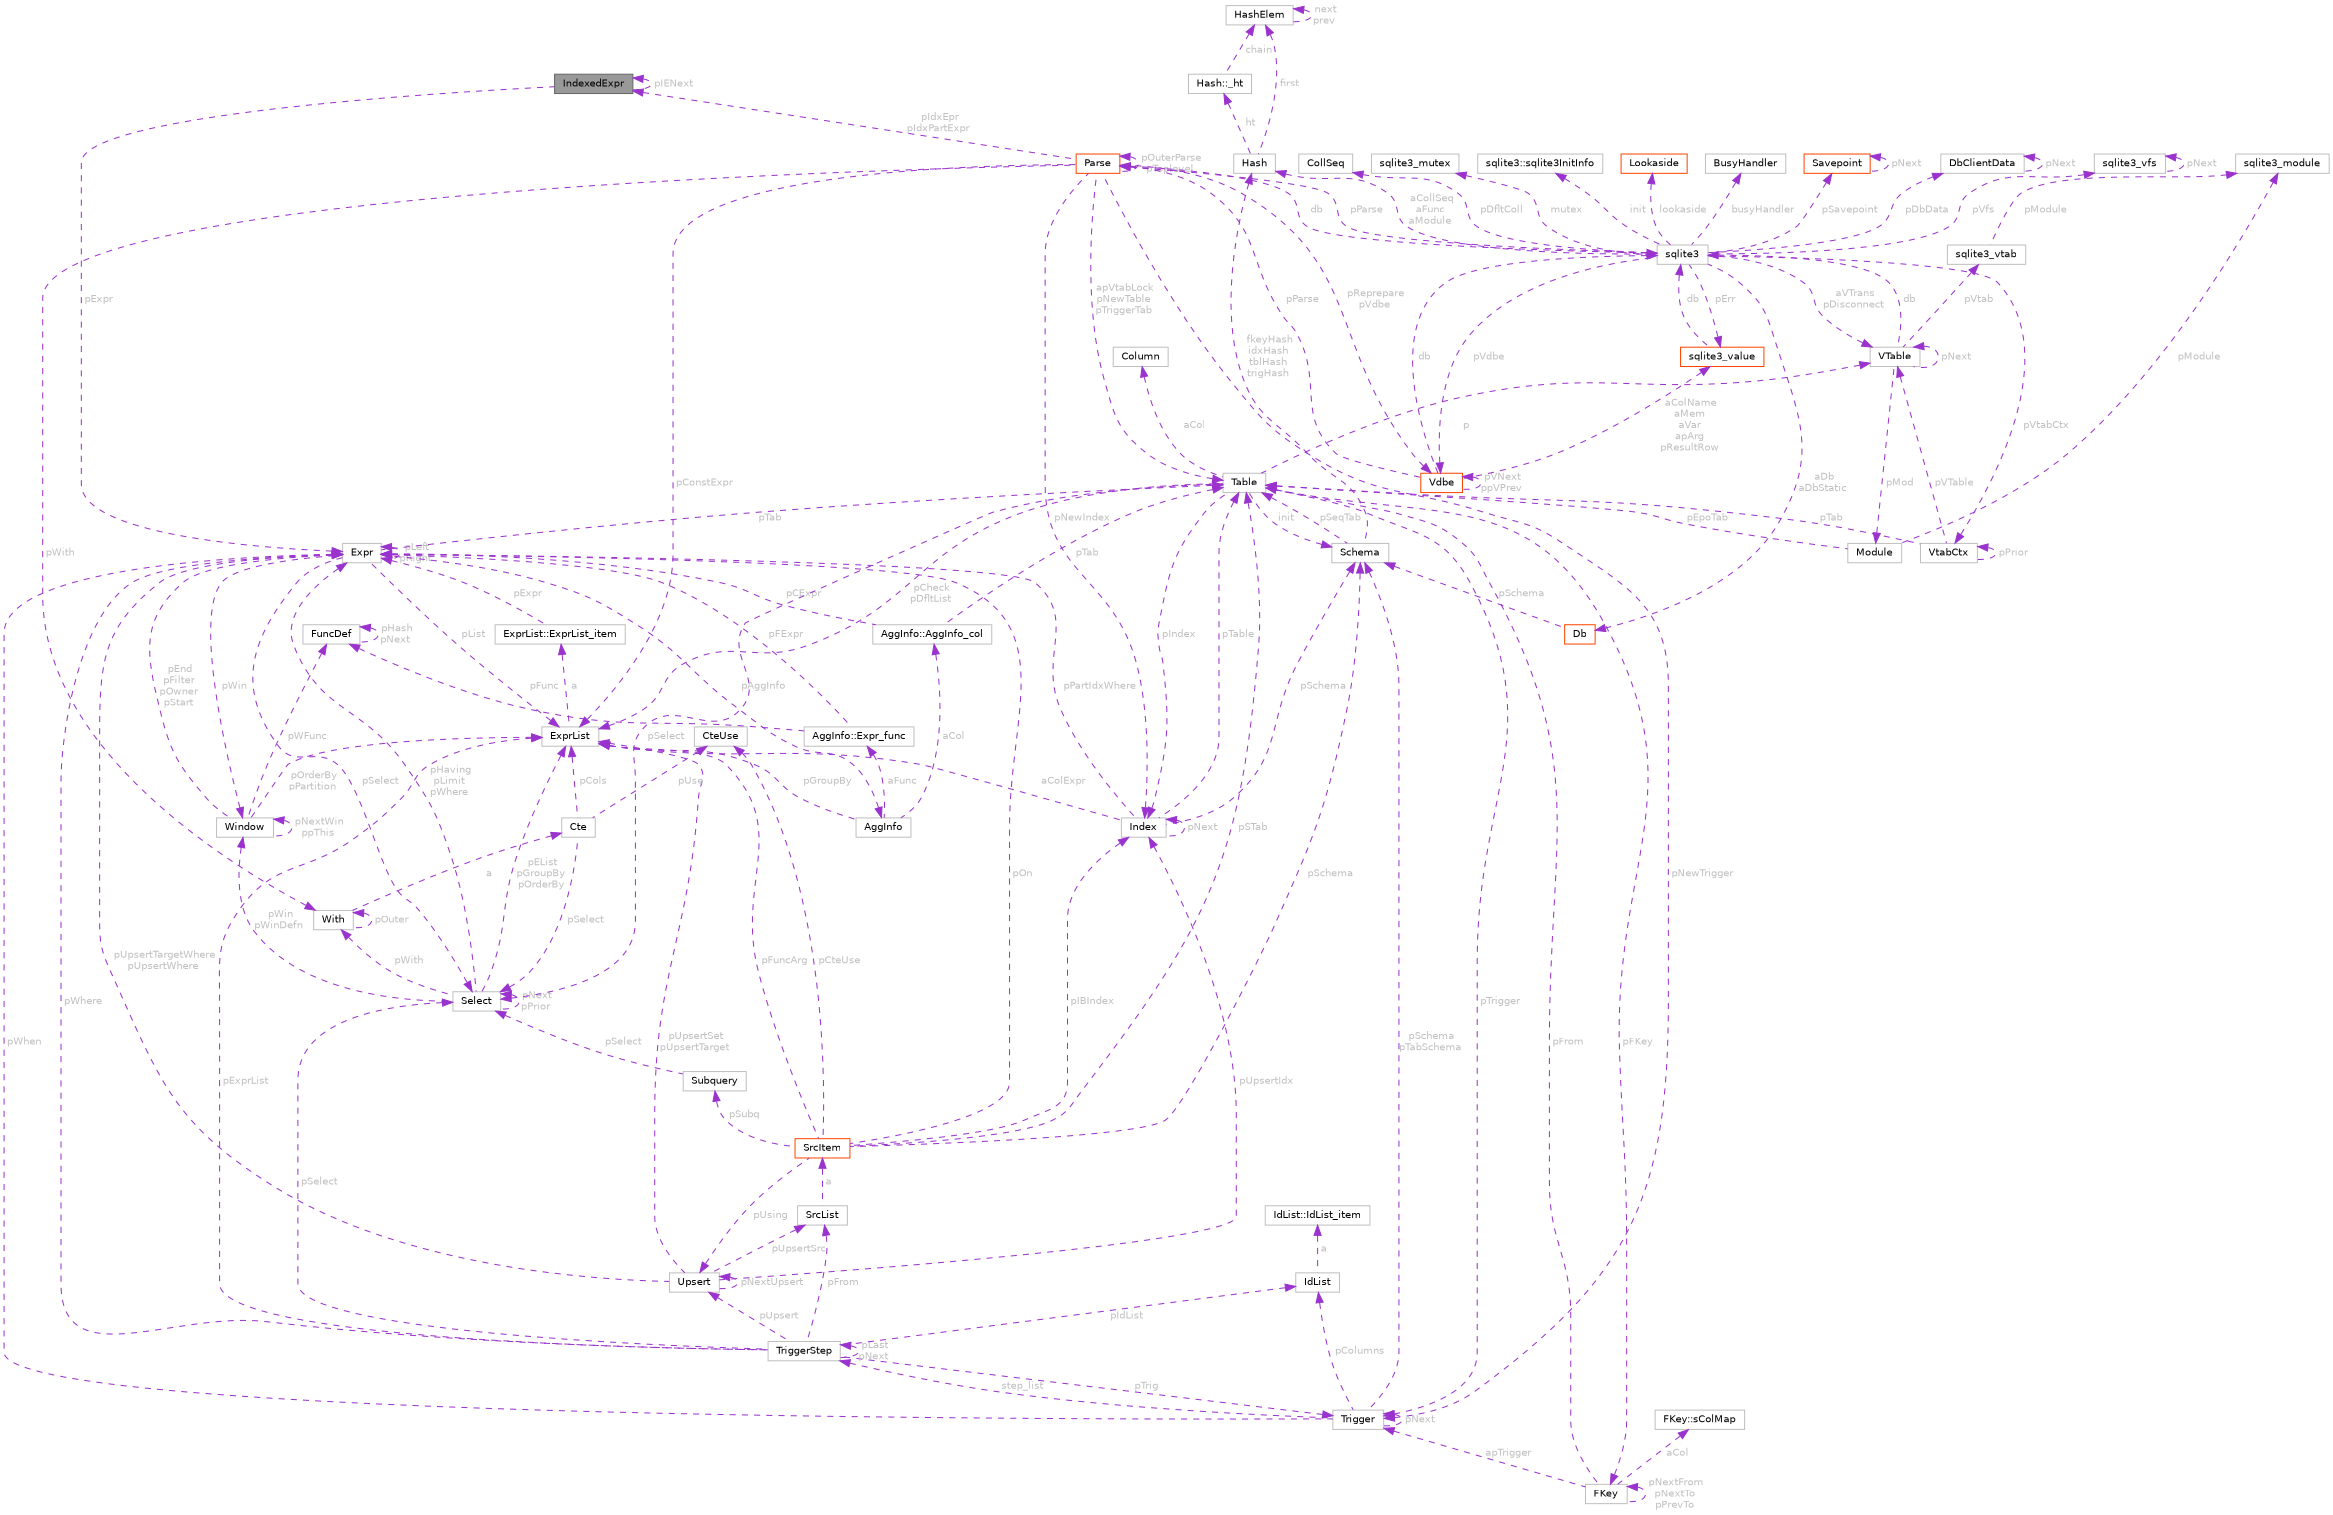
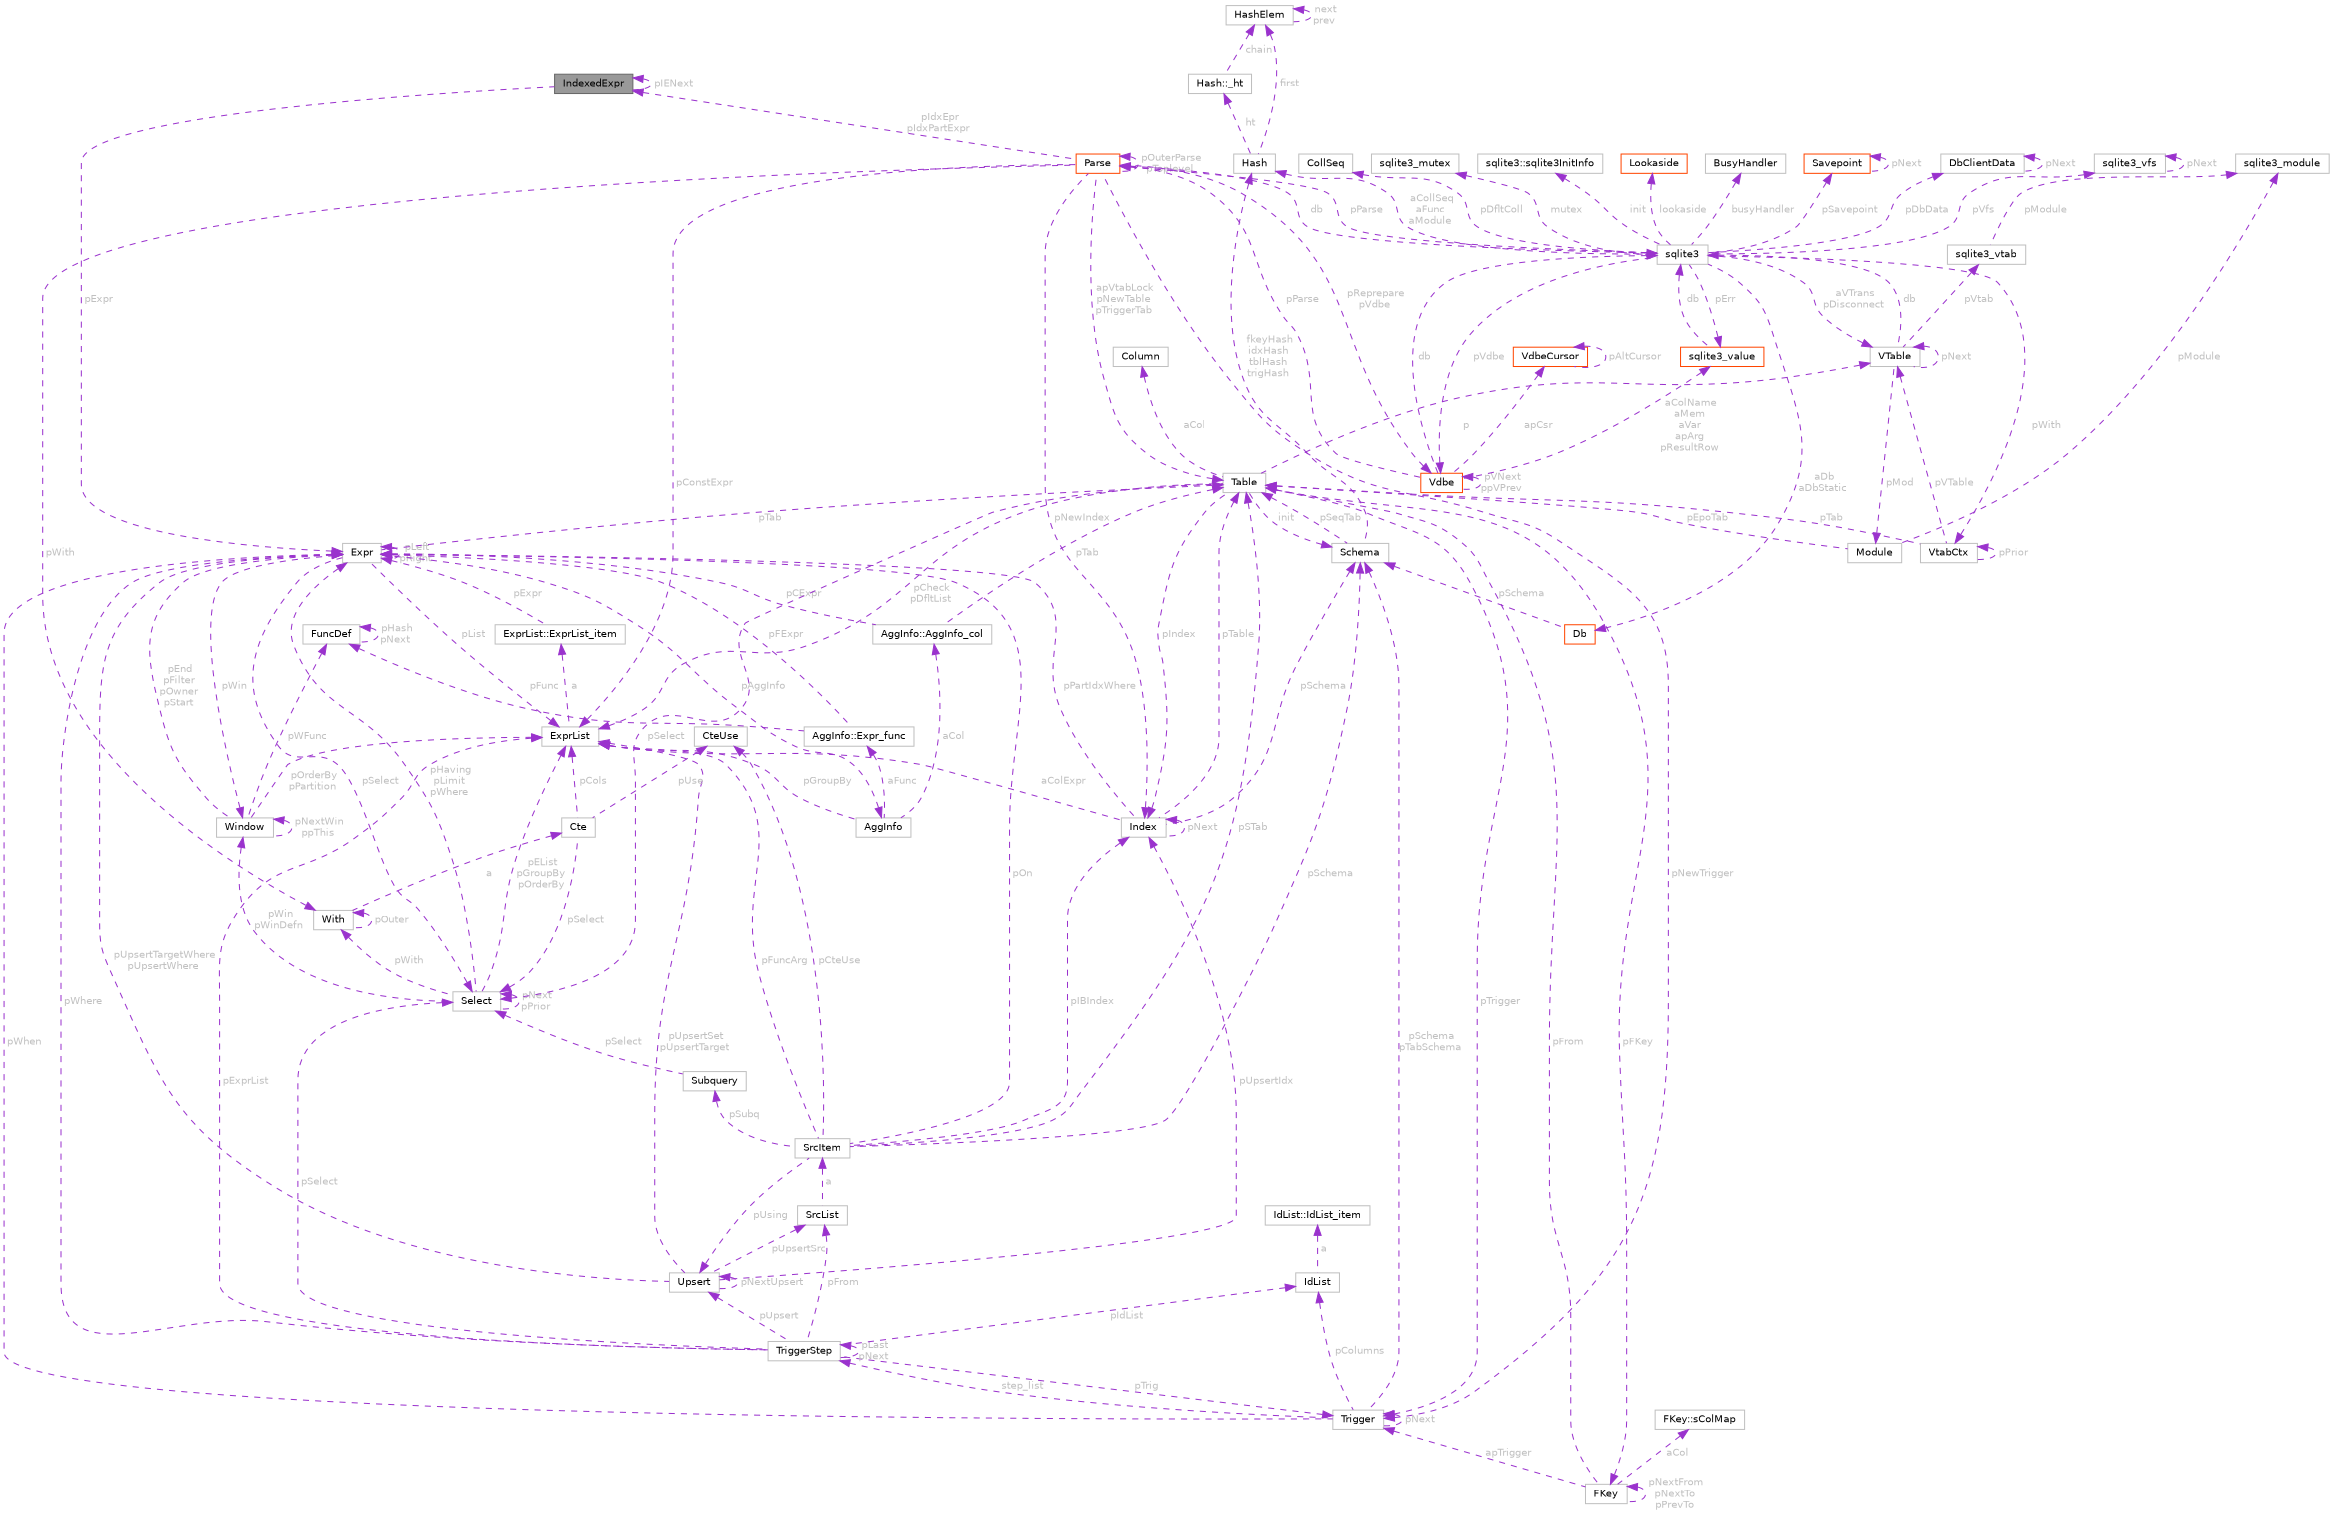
node "VdbeCursor": added
edge "sqlite3" -> "VtabCtx": label " pVtabCtx" -> " pWith"
node "SrcItem": color orangered -> grey75
